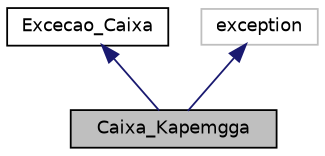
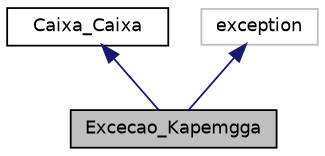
node "Excecao_Caixa": label "Excecao_Caixa" -> "Caixa_Caixa"
node "Caixa_Kapemgga": label "Caixa_Kapemgga" -> "Excecao_Kapemgga"
